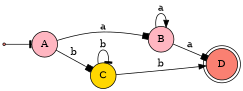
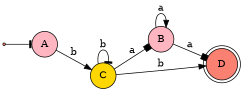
edge "A" -> "B": now "C" -> "B"
edge "A" -> "C": arrowhead box -> normal
